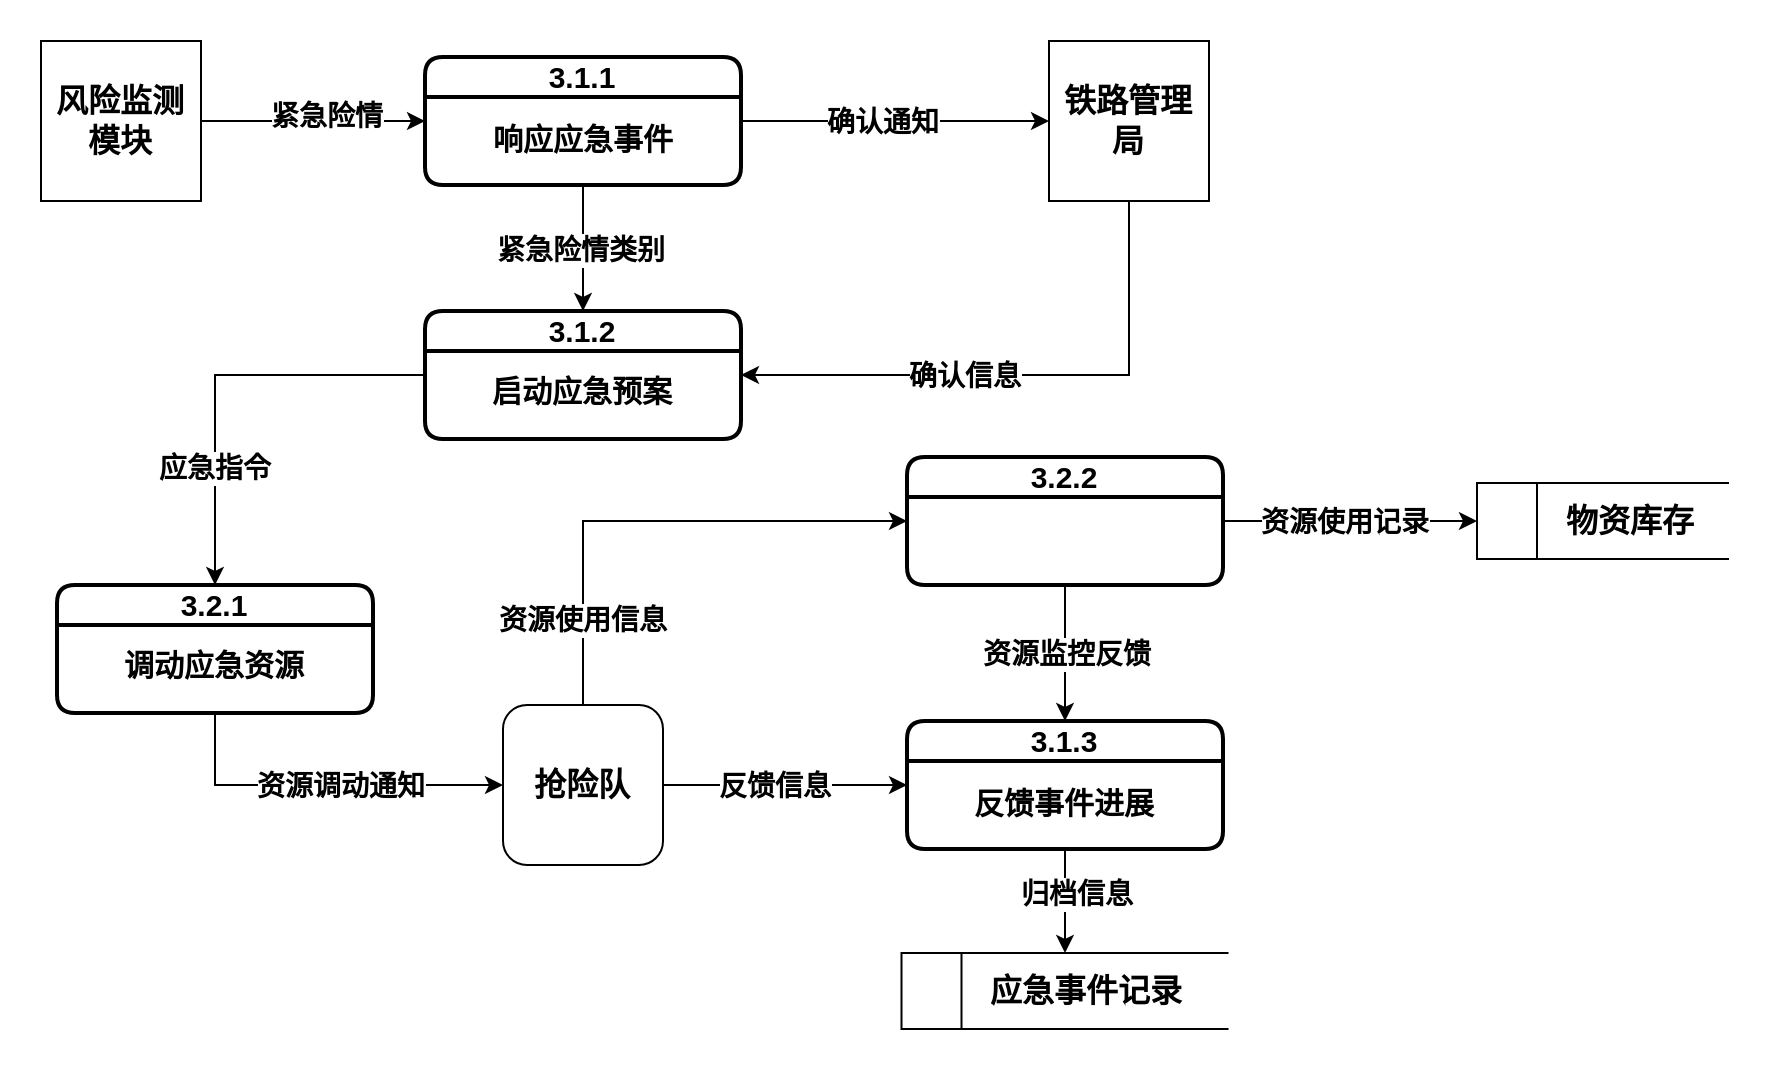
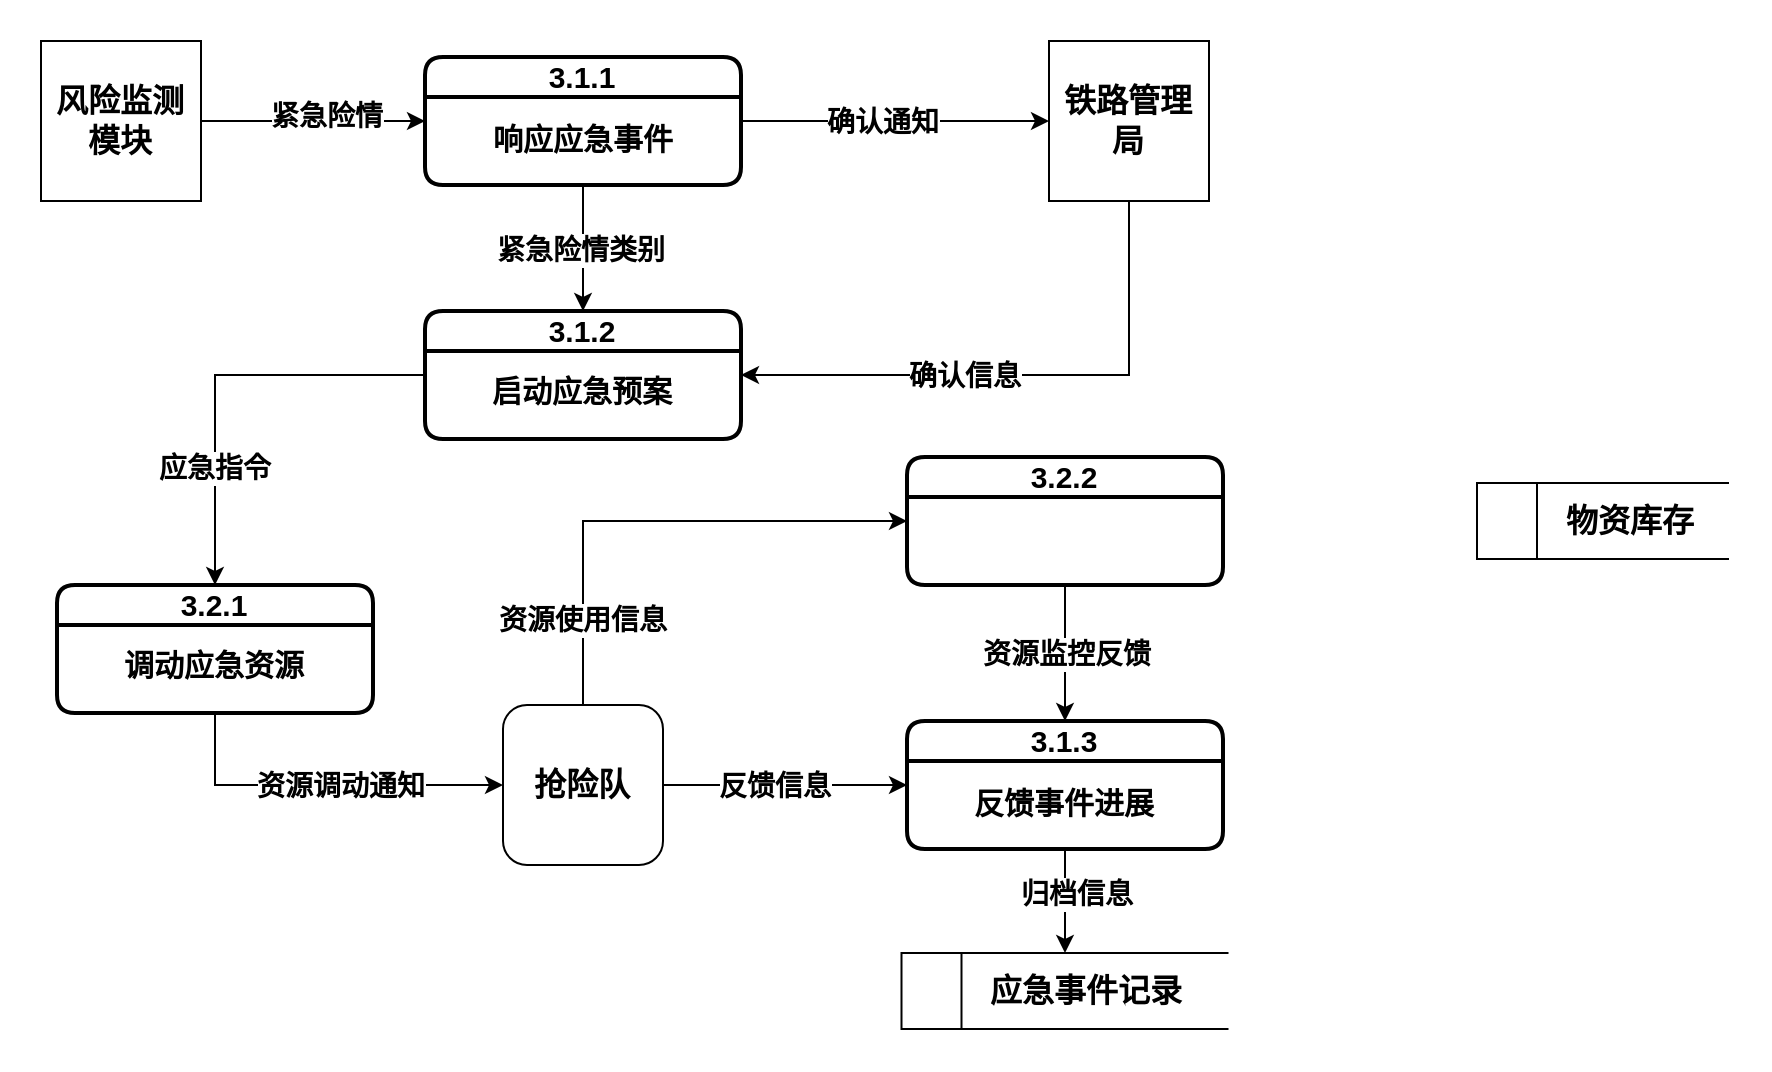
edge "3.2.2" -> "物资库存": removed, label "资源使用记录"
